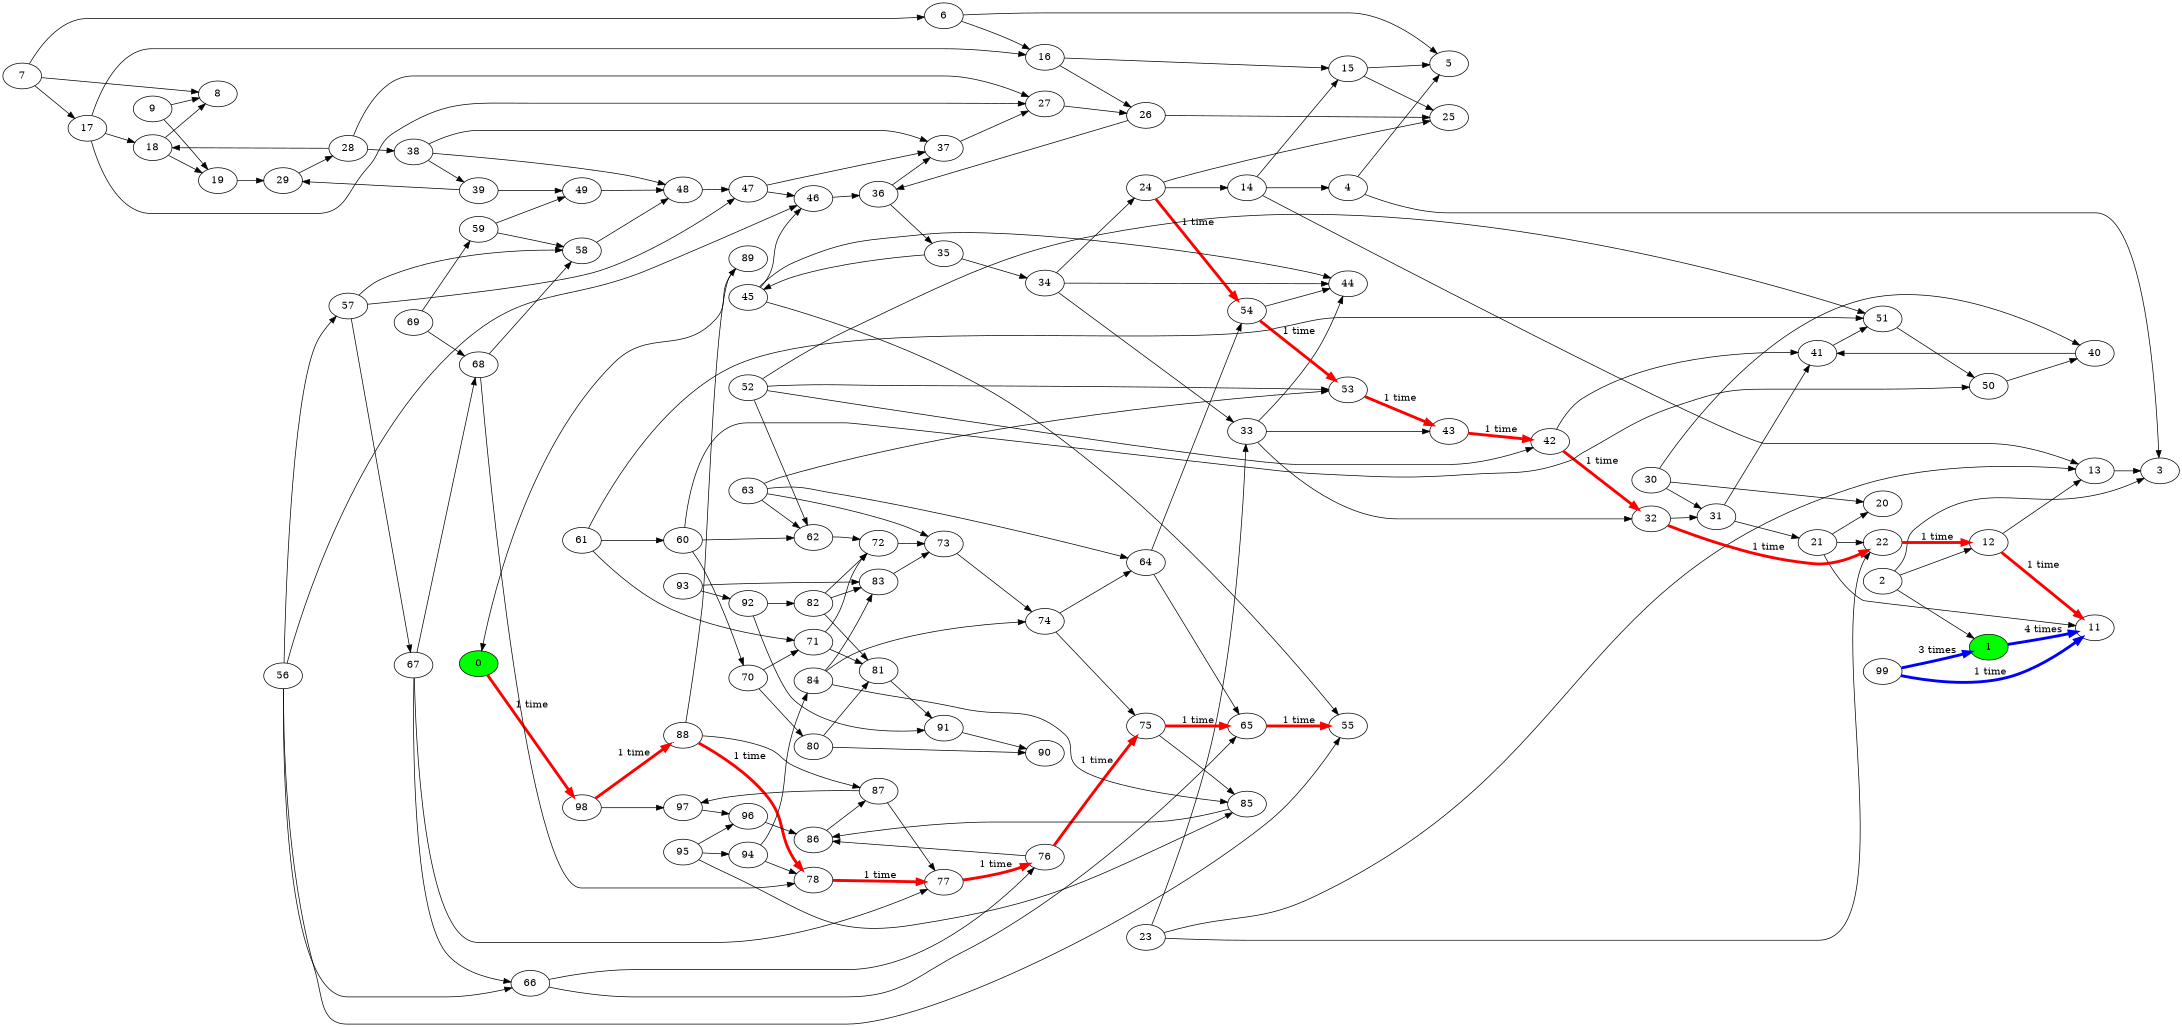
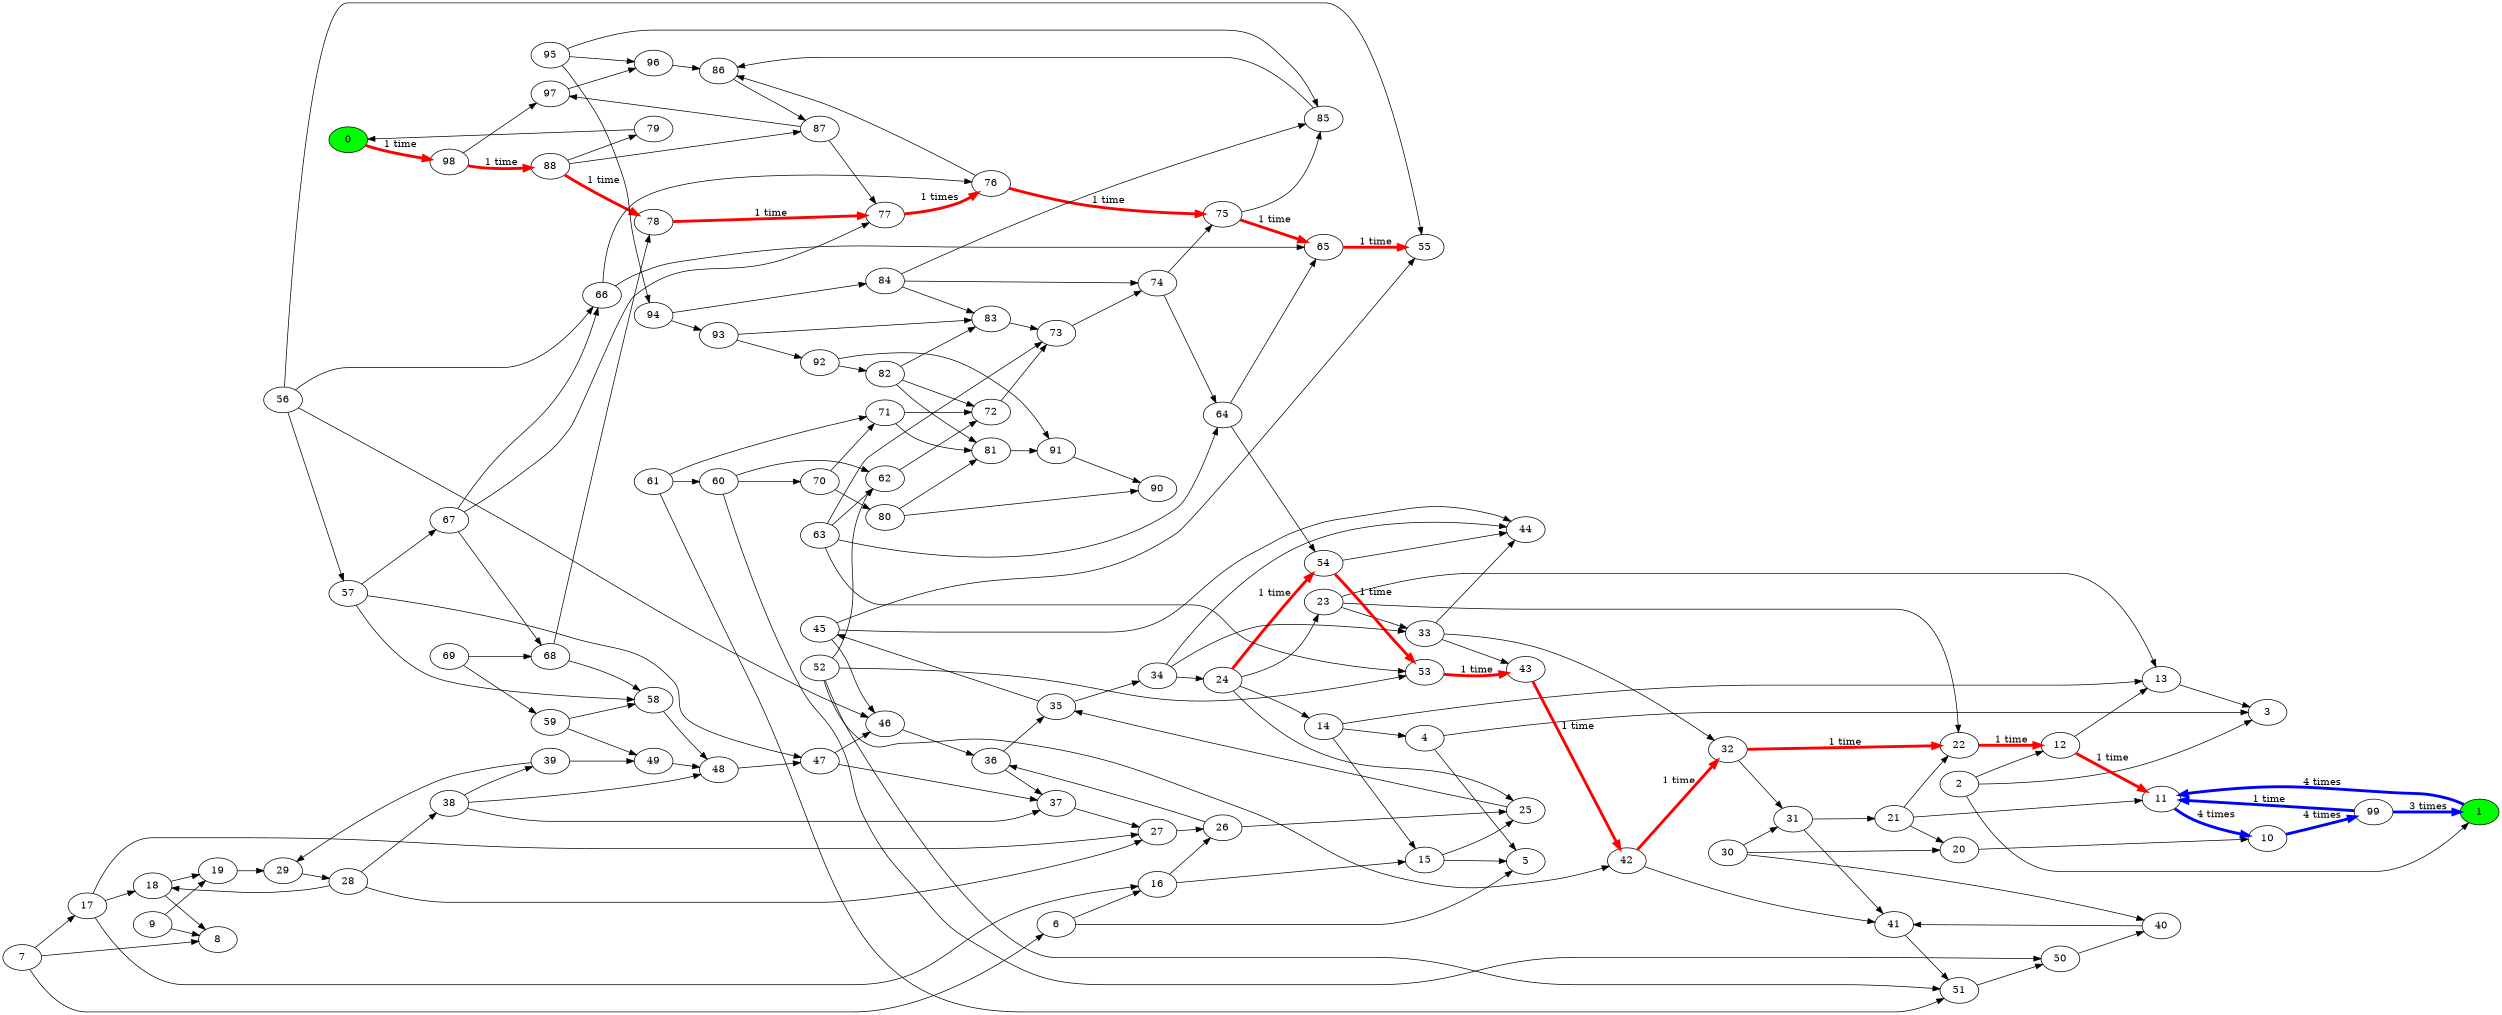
node "89": label "89" -> "79"
edge "24" -> "23": added
edge "25" -> "35": added
node "10": added
edge "77" -> "76": label " 1 time" -> " 1 times"
edge "94" -> "78": now "94" -> "93"
